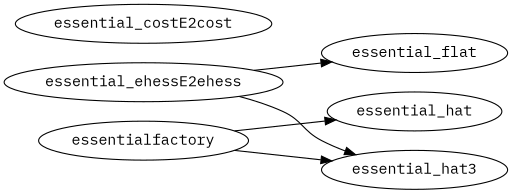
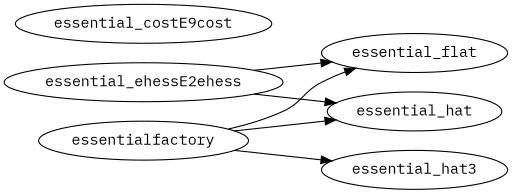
node "essential_costE2cost": label "essential_costE2cost" -> "essential_costE9cost"
edge "essentialfactory" -> "essential_flat": added
edge "essential_ehessE2ehess" -> "essential_hat3": now "essential_ehessE2ehess" -> "essential_hat"
